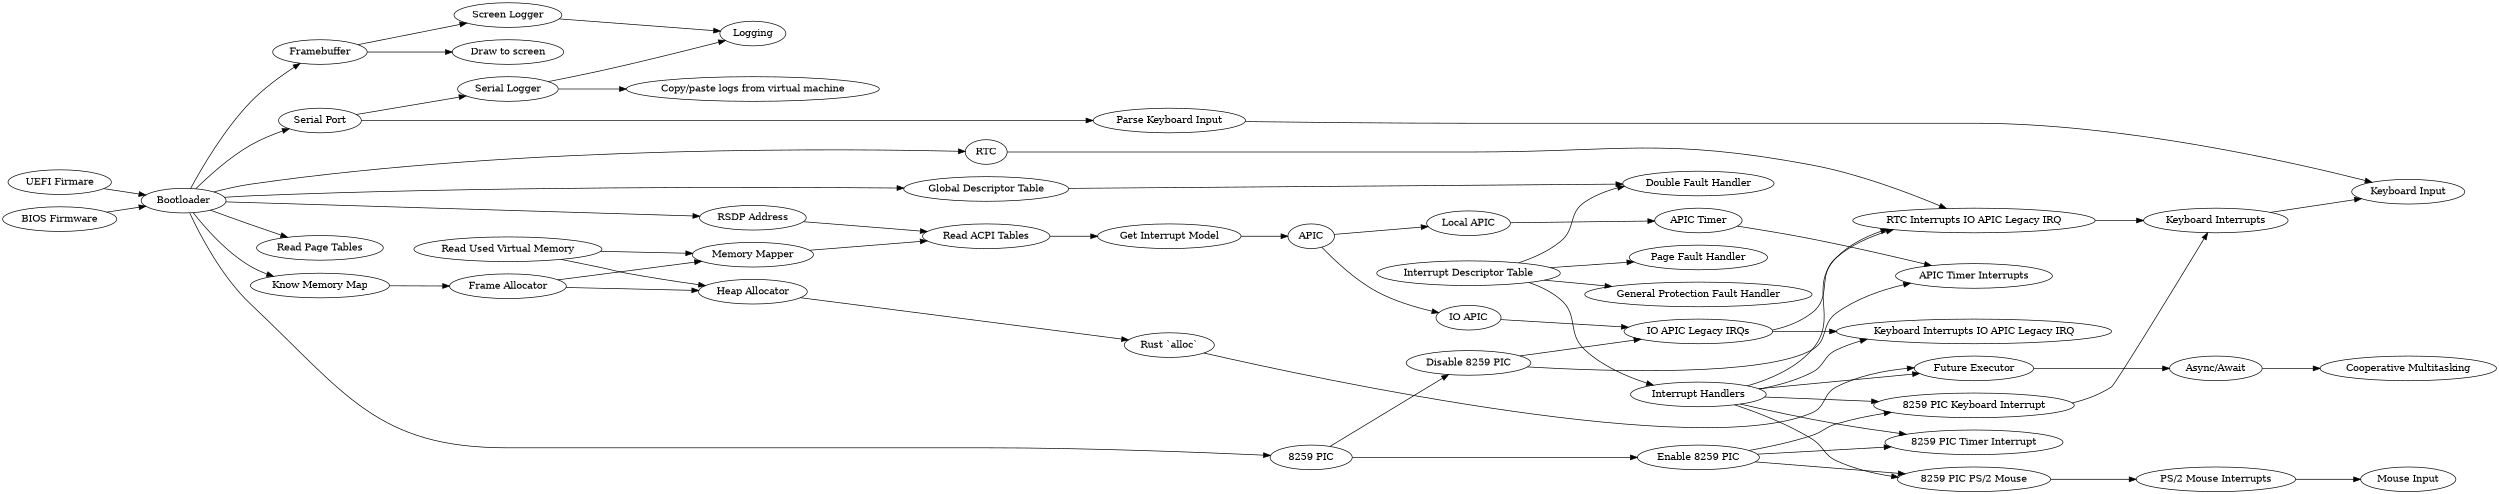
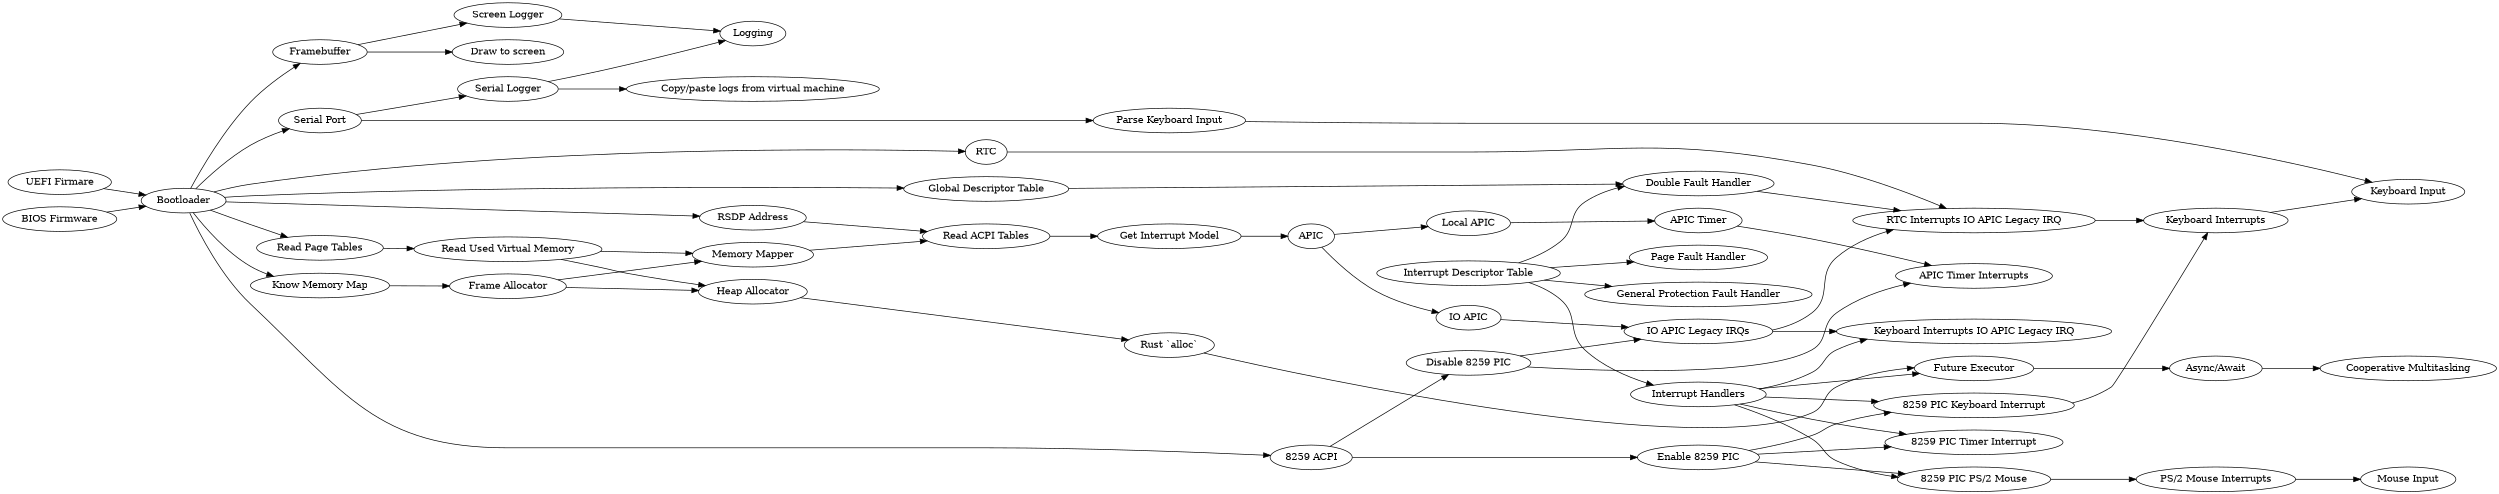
edge "Read Page Tables" -> "Read Used Virtual Memory": added
edge "Interrupt Handlers" -> "RTC Interrupts IO APIC Legacy IRQ": now "Double Fault Handler" -> "RTC Interrupts IO APIC Legacy IRQ"
node "8259 PIC": label "8259 PIC" -> "8259 ACPI"
